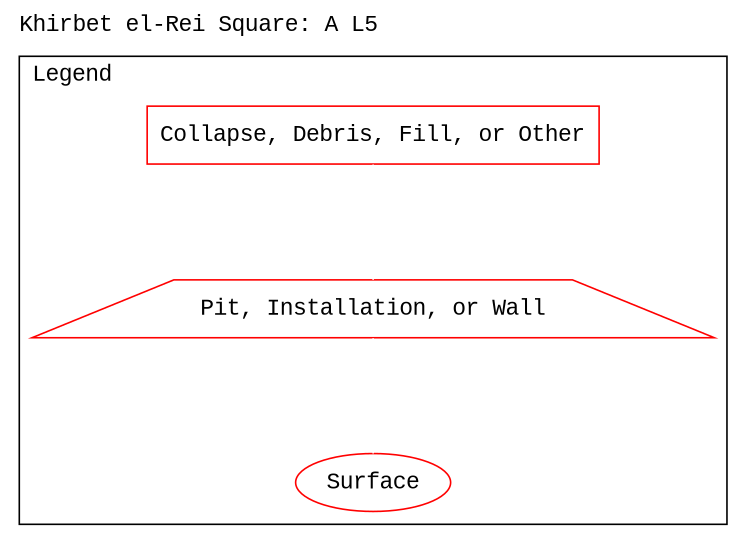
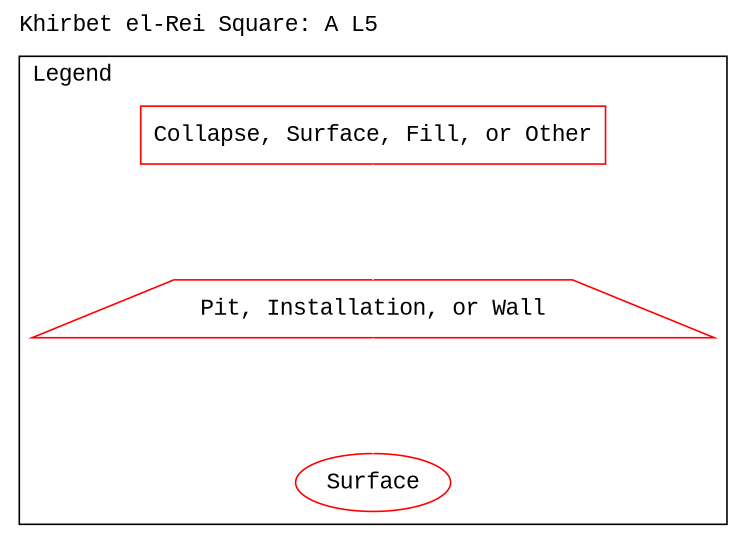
node "Collapse, Debris, Fill, or Other": label "Collapse, Debris, Fill, or Other" -> "Collapse, Surface, Fill, or Other"
